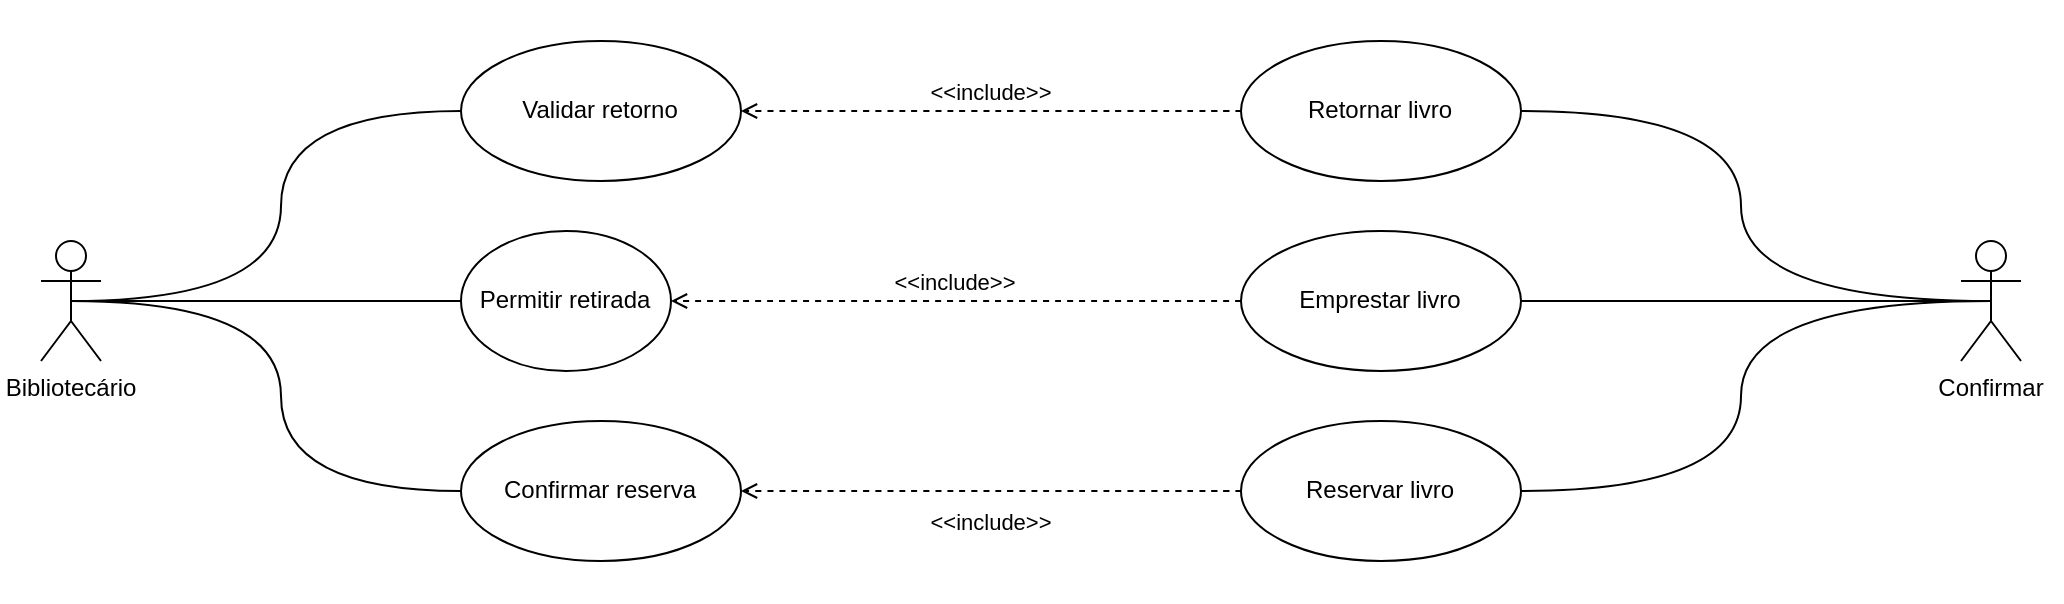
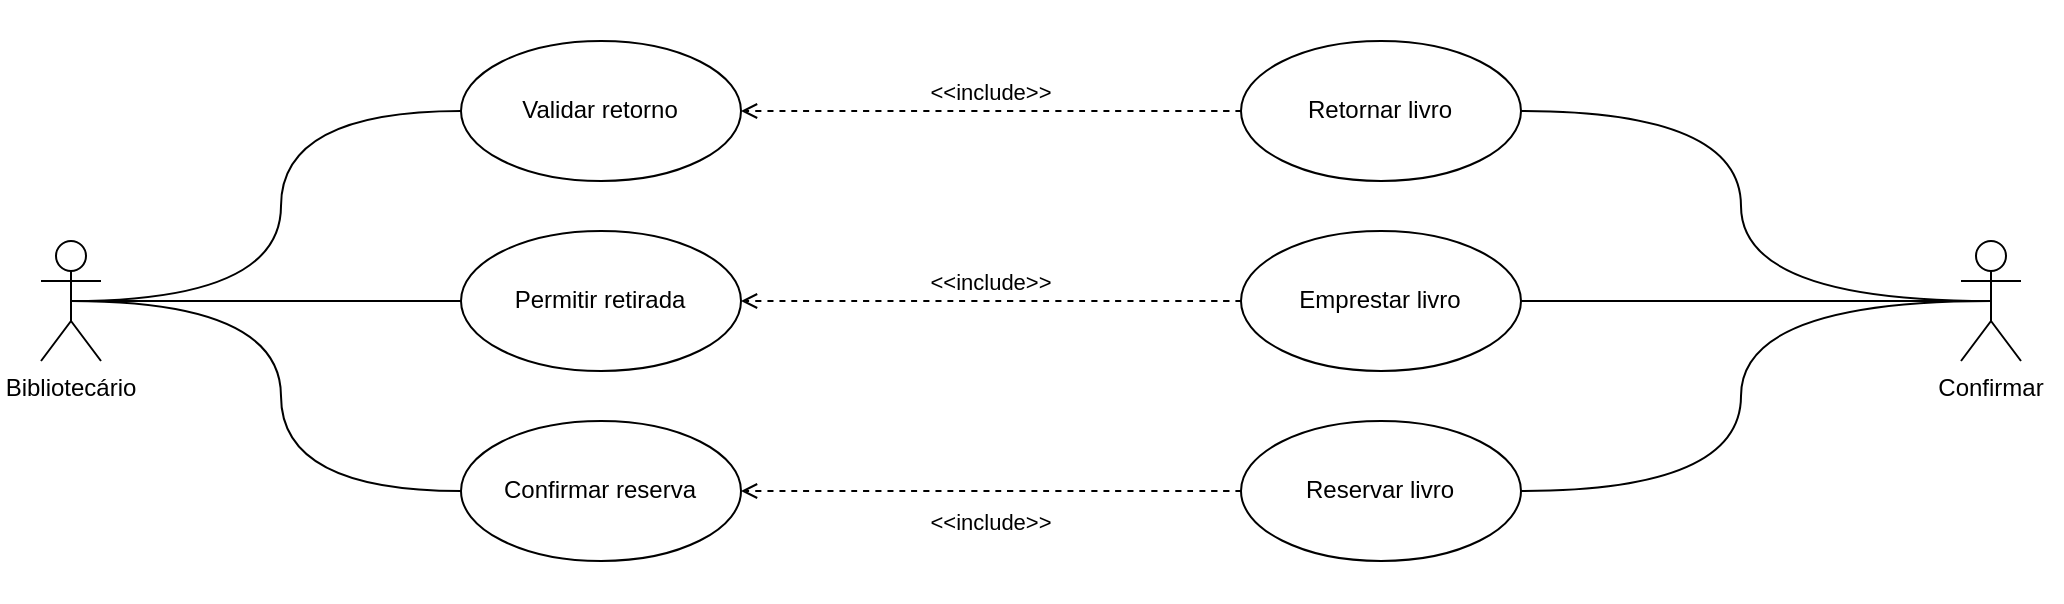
node "Permitir retirada": size 210x140 -> 280x140
